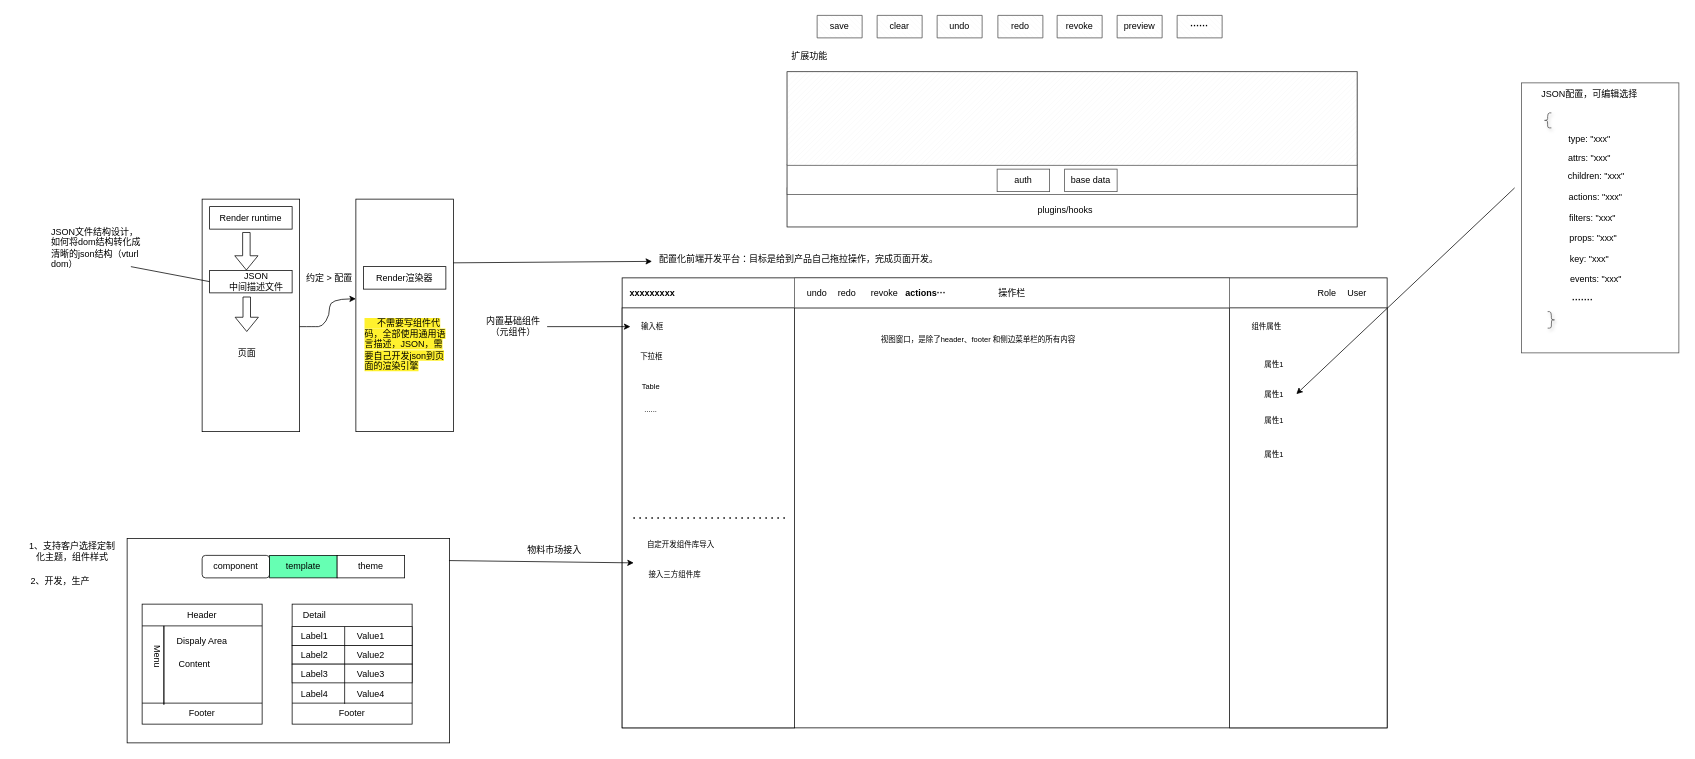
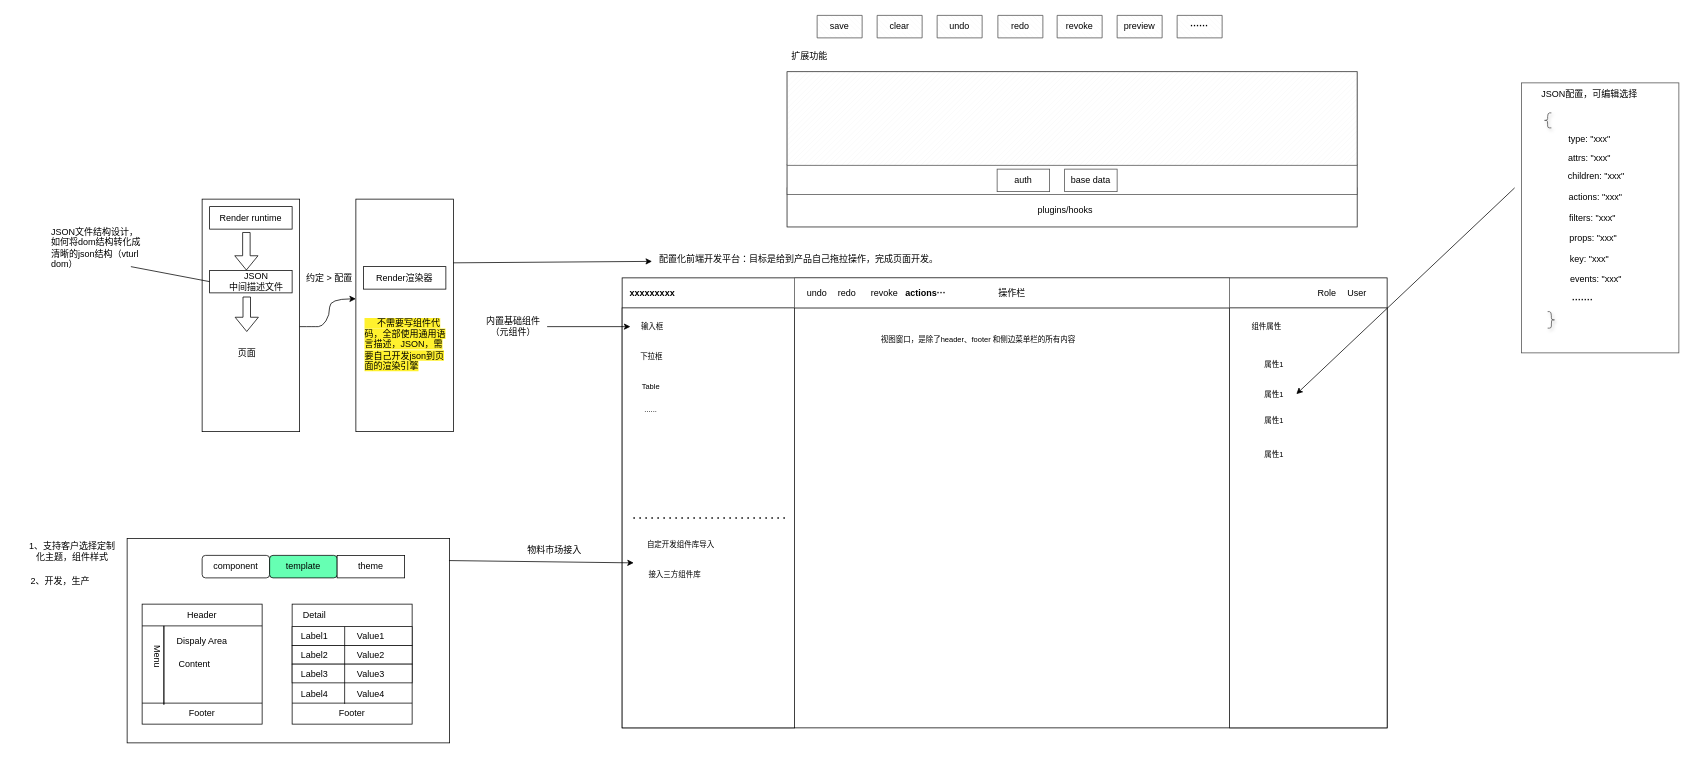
node "template": shape rectangle -> rounded rectangle
